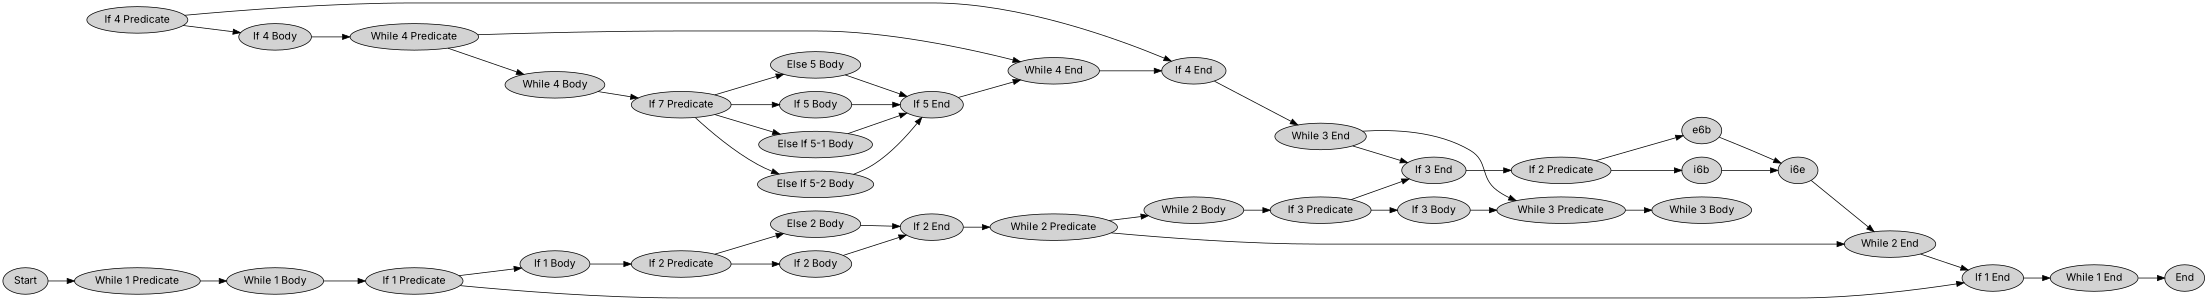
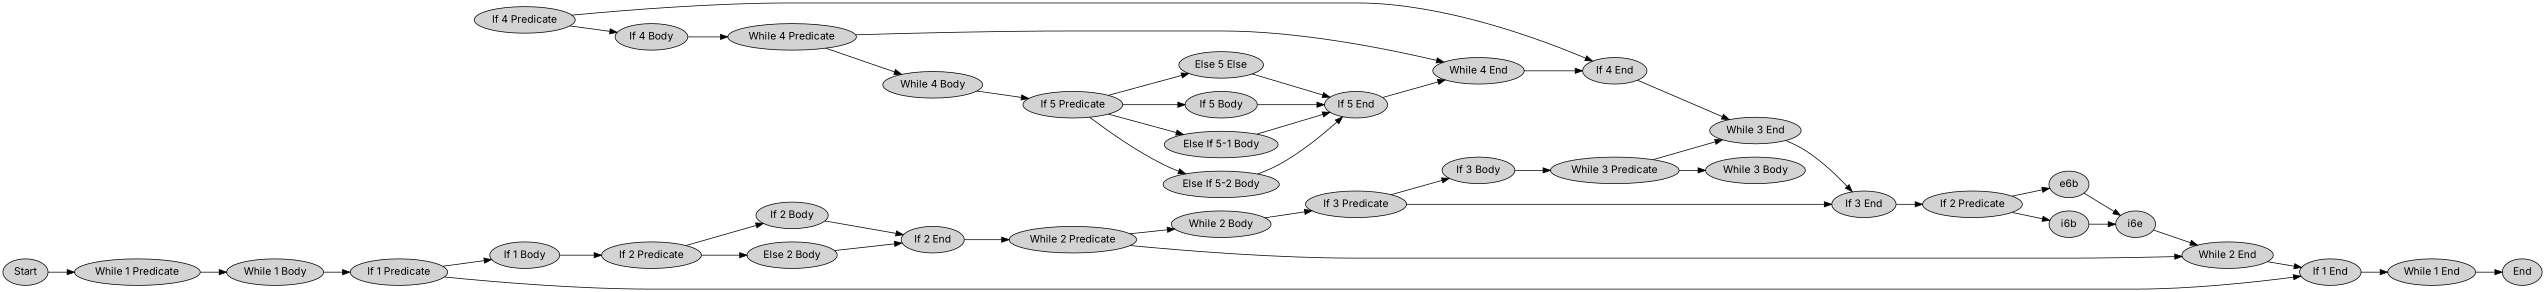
node "Else 5 Body": label "Else 5 Body" -> "Else 5 Else"
node "If 7 Predicate": label "If 7 Predicate" -> "If 5 Predicate"
edge "While 3 End" -> "While 3 Predicate": reversed
